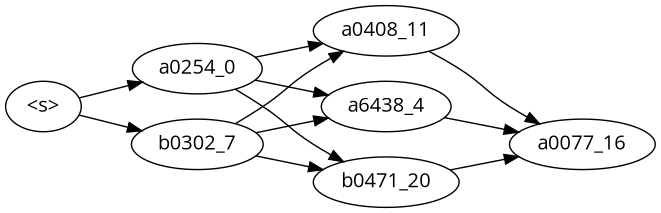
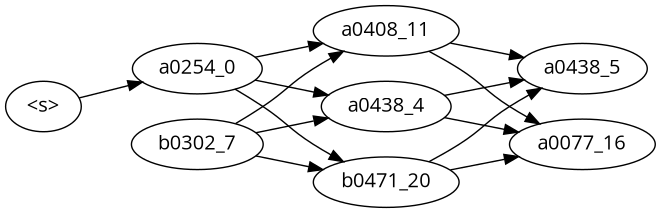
node "a0438_5": added
node "a6438_4": label "a6438_4" -> "a0438_4"
edge "<s>" -> "b0302_7": removed
